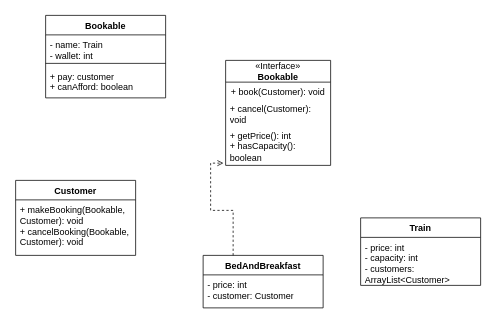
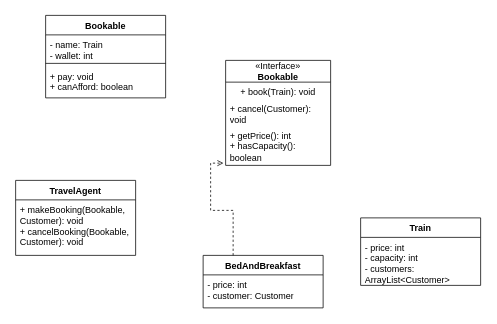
node "+ pay: customer + canAfford: boolean": label "+ pay: customer + canAfford: boolean" -> "+ pay: void + canAfford: boolean"
node "+ book(Customer): void": label "+ book(Customer): void" -> "+ book(Train): void"
node "Customer": label "Customer" -> "TravelAgent"
